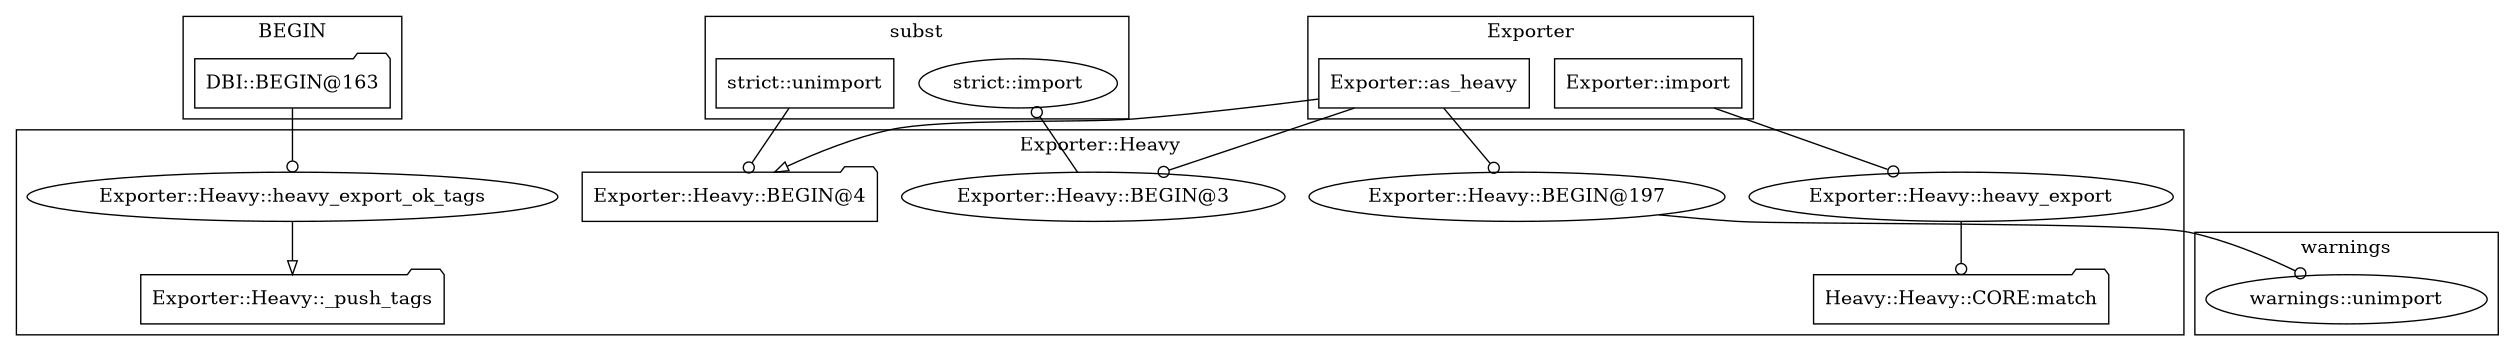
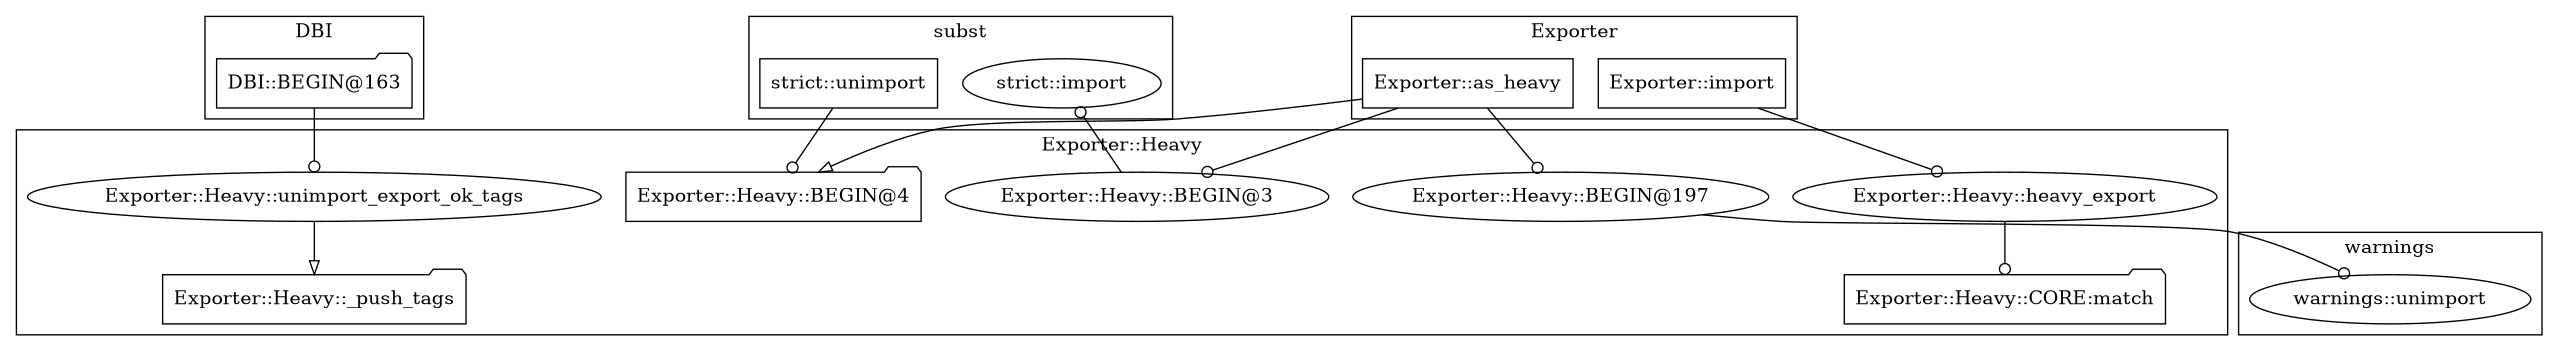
cluster "BEGIN": label "BEGIN" -> "DBI"
node "Exporter::Heavy::heavy_export_ok_tags": label "Exporter::Heavy::heavy_export_ok_tags" -> "Exporter::Heavy::unimport_export_ok_tags"
node "Heavy::Heavy::CORE:match": label "Heavy::Heavy::CORE:match" -> "Exporter::Heavy::CORE:match"
